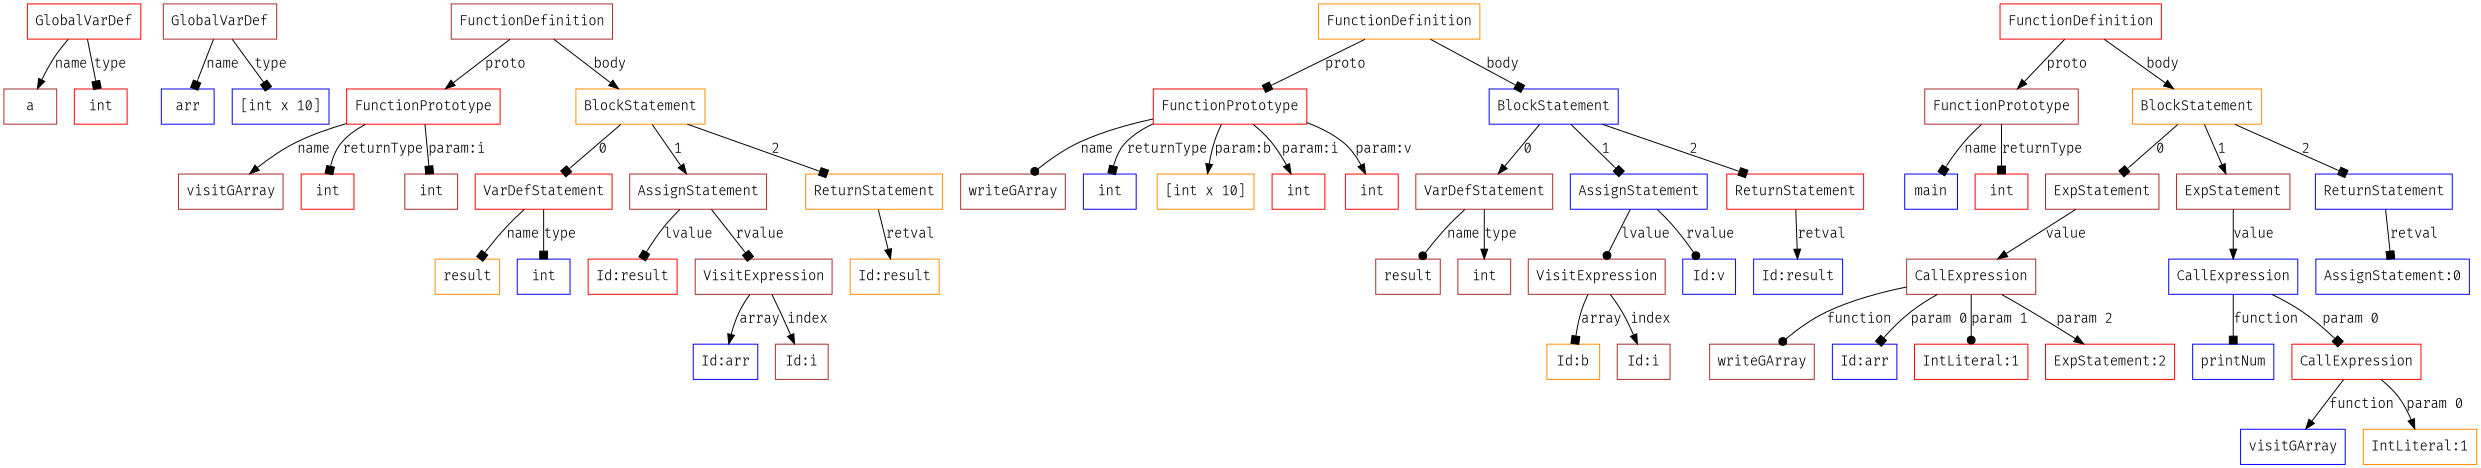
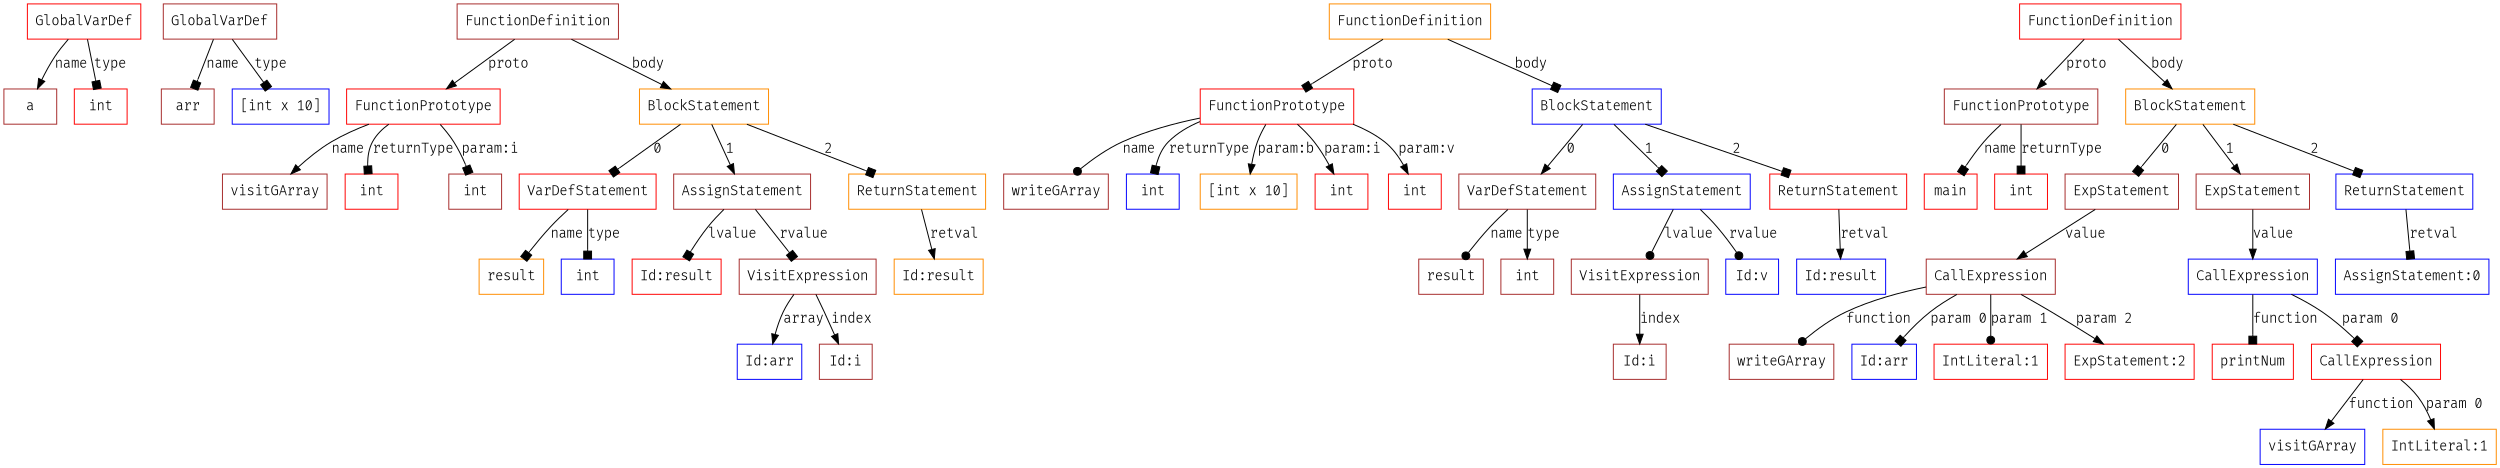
node "arr": color blue -> brown
node "main": color blue -> red
node "Id:b": removed
node "printNum": color blue -> red
